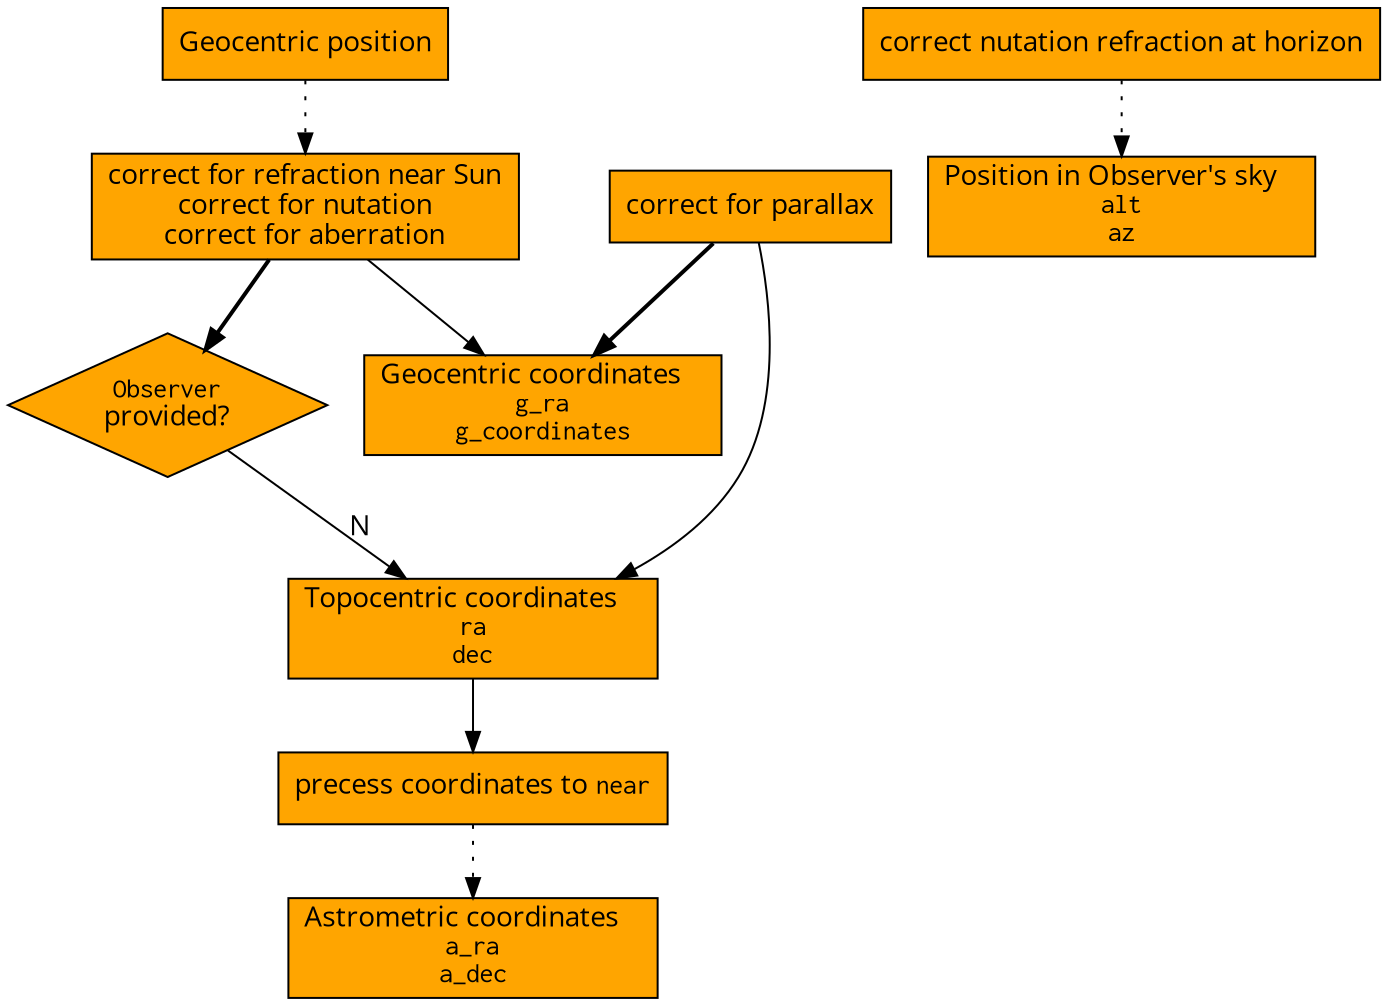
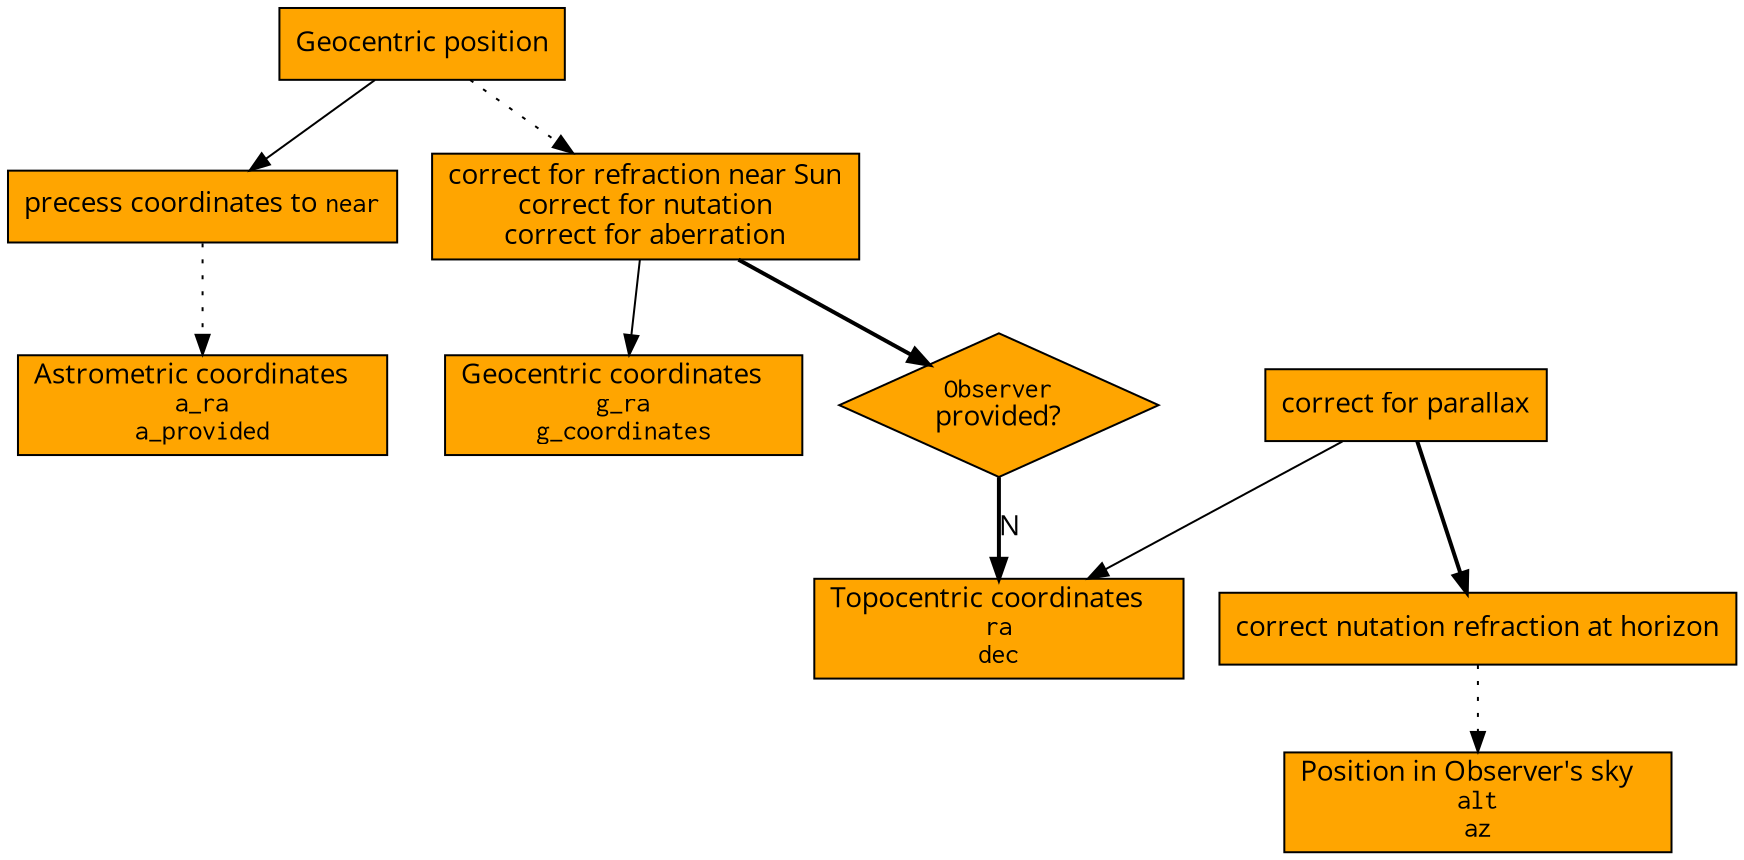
edge "correct for parallax" -> "Geocentric coordinates": now "correct for parallax" -> "correct nutation refraction at horizon"
edge "Observer" -> "Topocentric coordinates": style solid -> bold
edge "Topocentric coordinates" -> "precess coordinates to": now "Geocentric position" -> "precess coordinates to"
node "Astrometric coordinates": text "a_dec" -> "a_provided"
